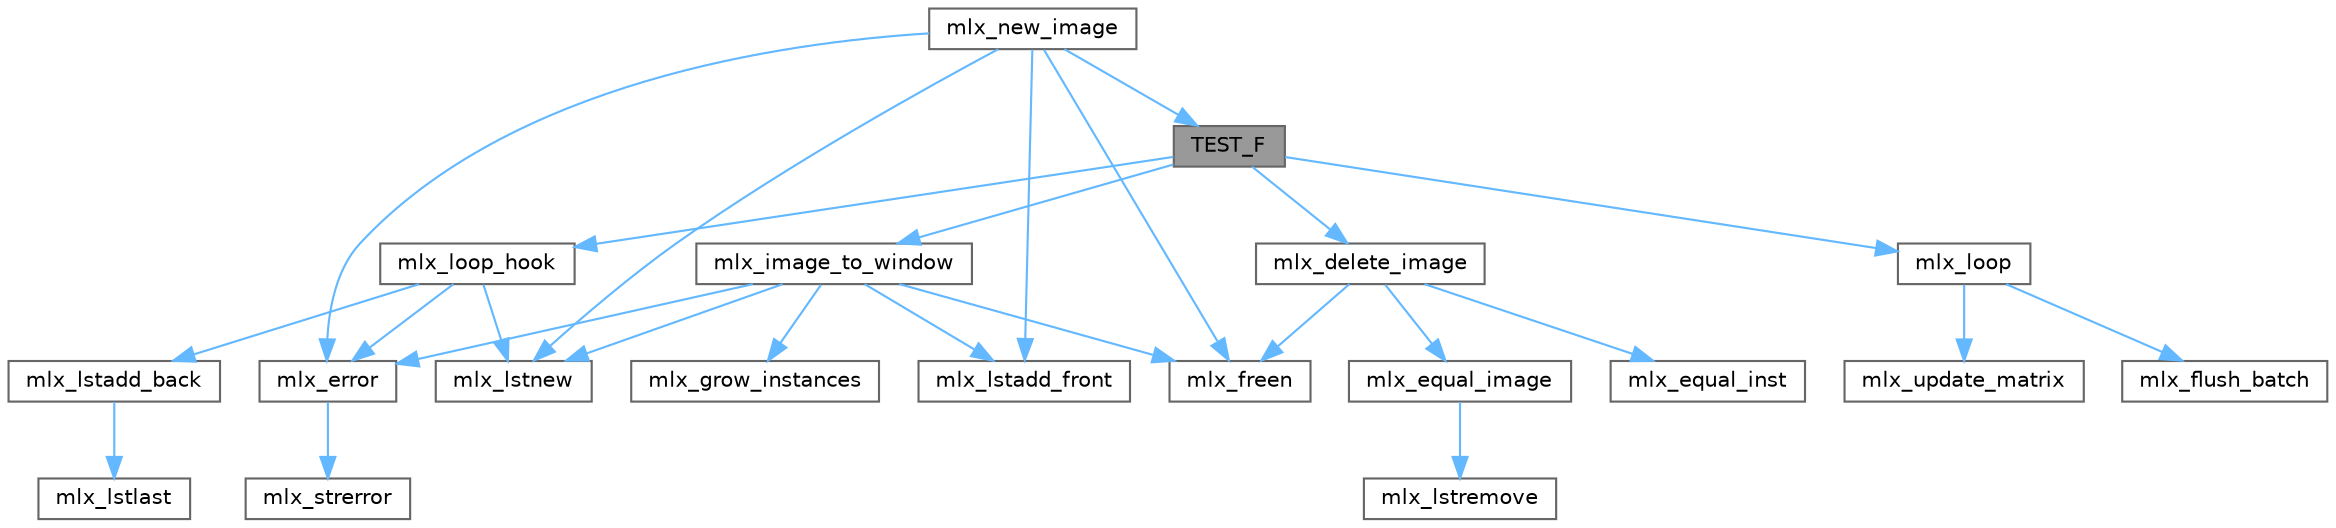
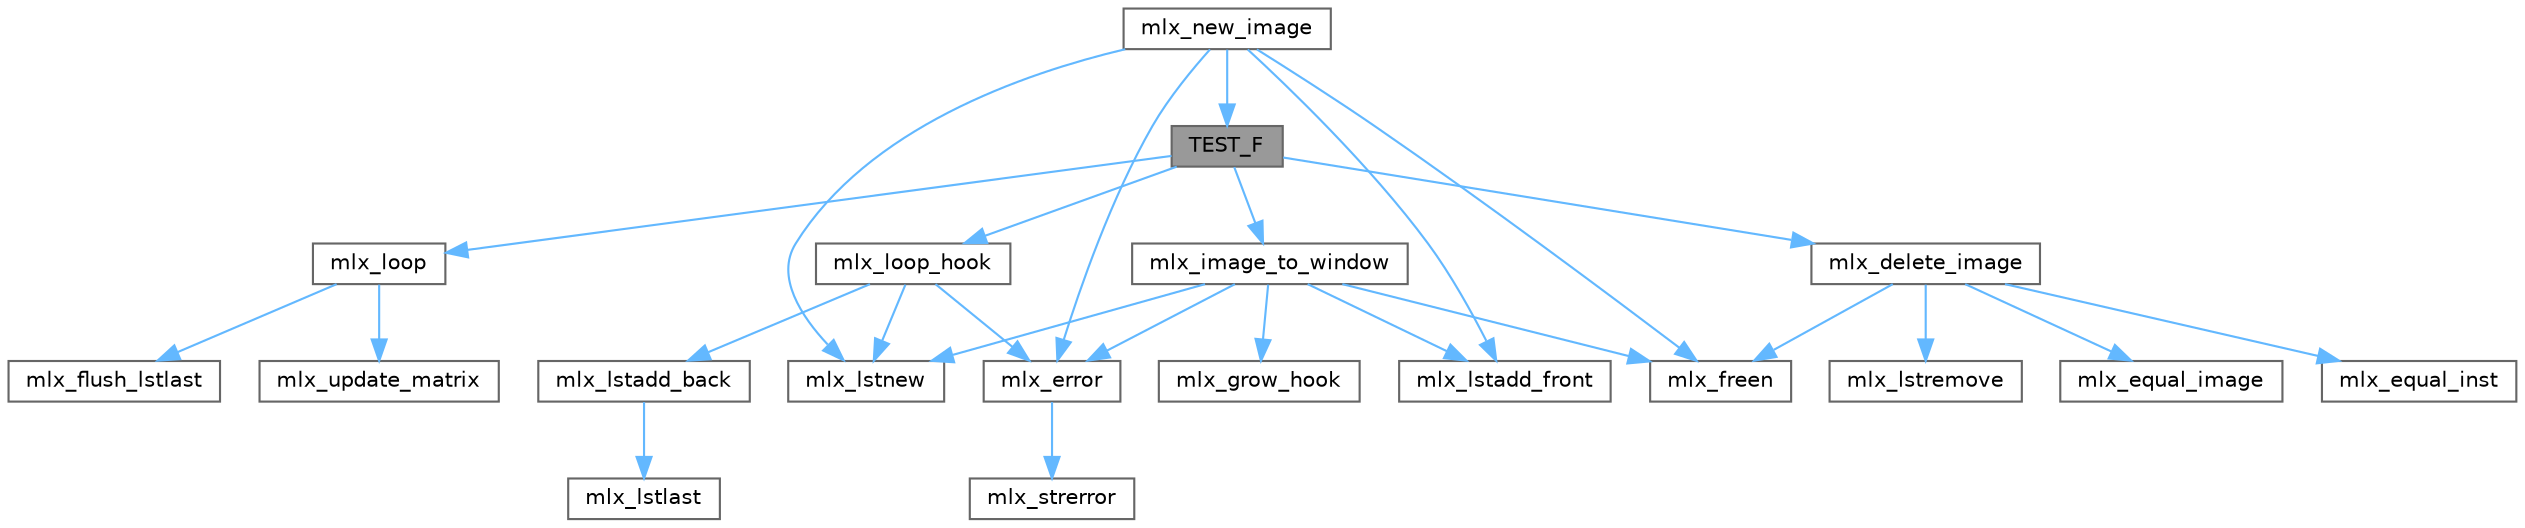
node "mlx_grow_instances": label "mlx_grow_instances" -> "mlx_grow_hook"
node "mlx_flush_batch": label "mlx_flush_batch" -> "mlx_flush_lstlast"
edge "mlx_equal_image" -> "mlx_lstremove": now "mlx_delete_image" -> "mlx_lstremove"
